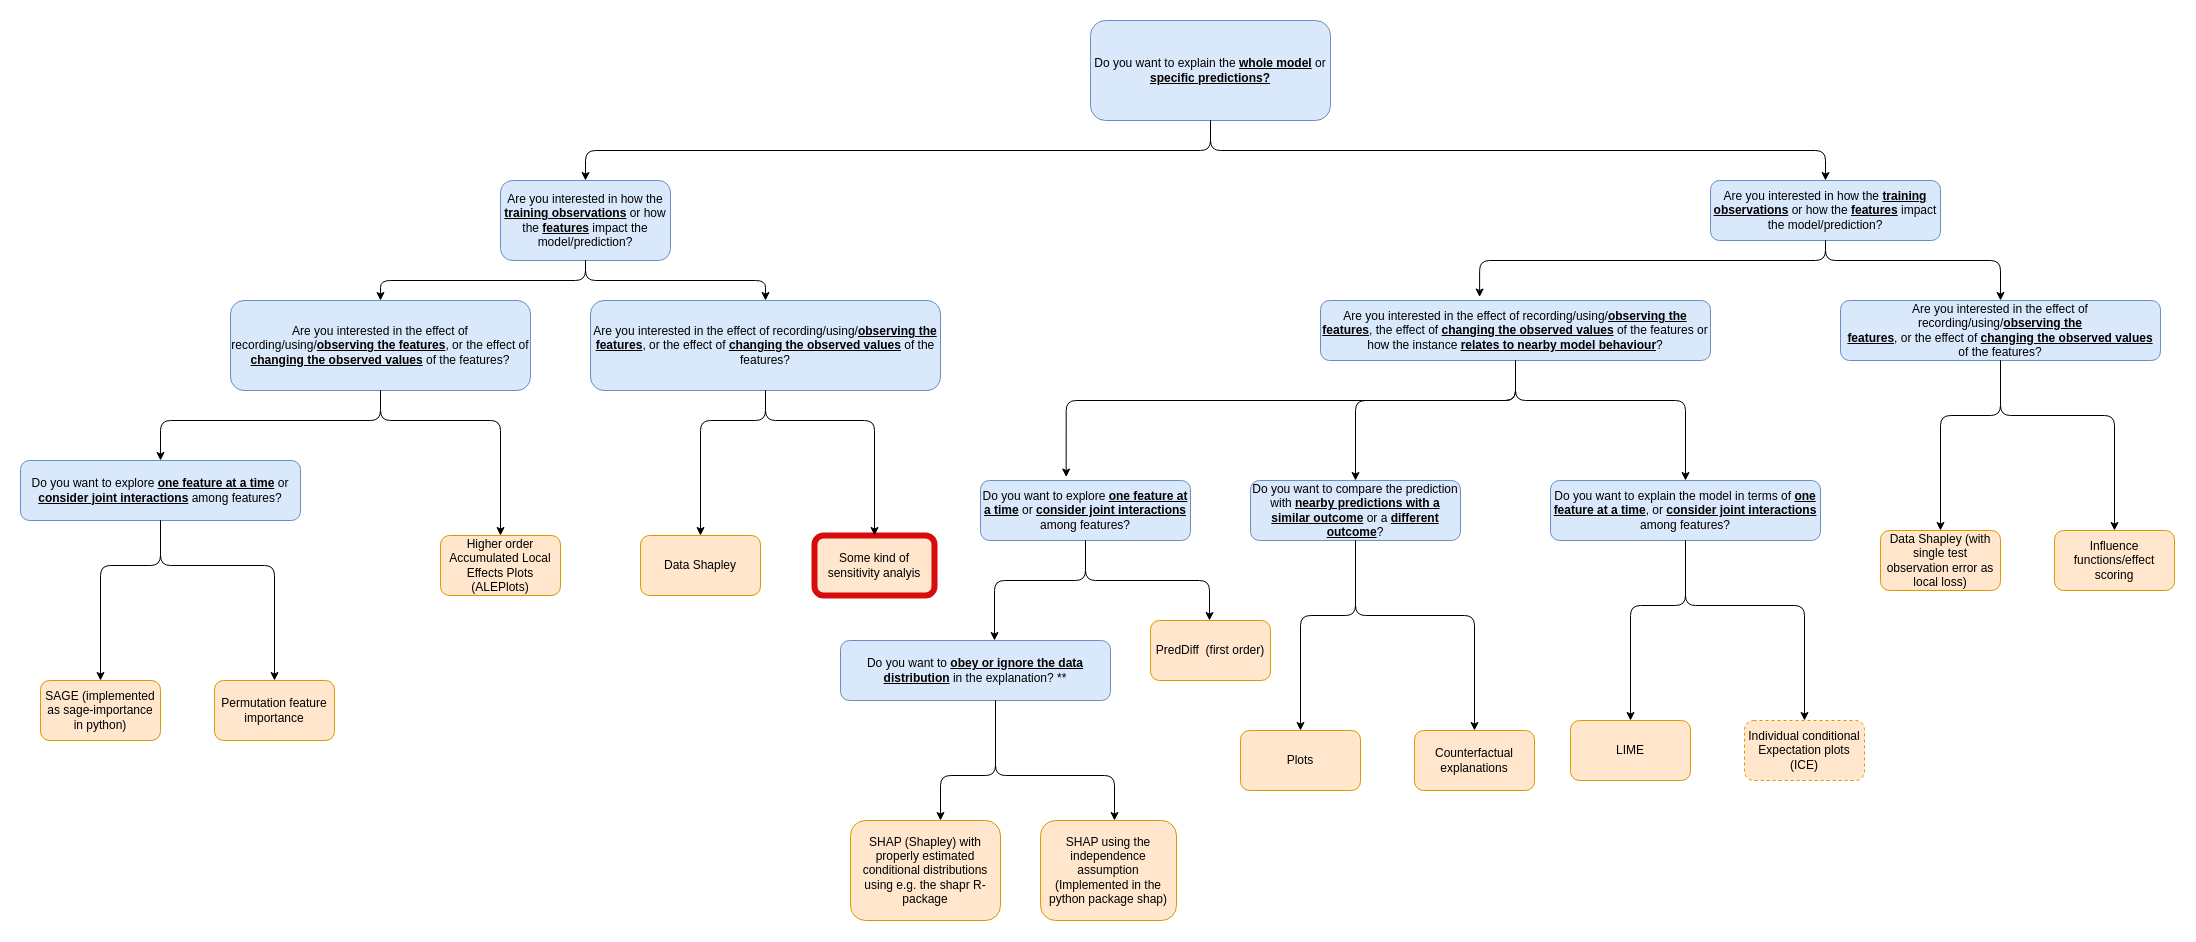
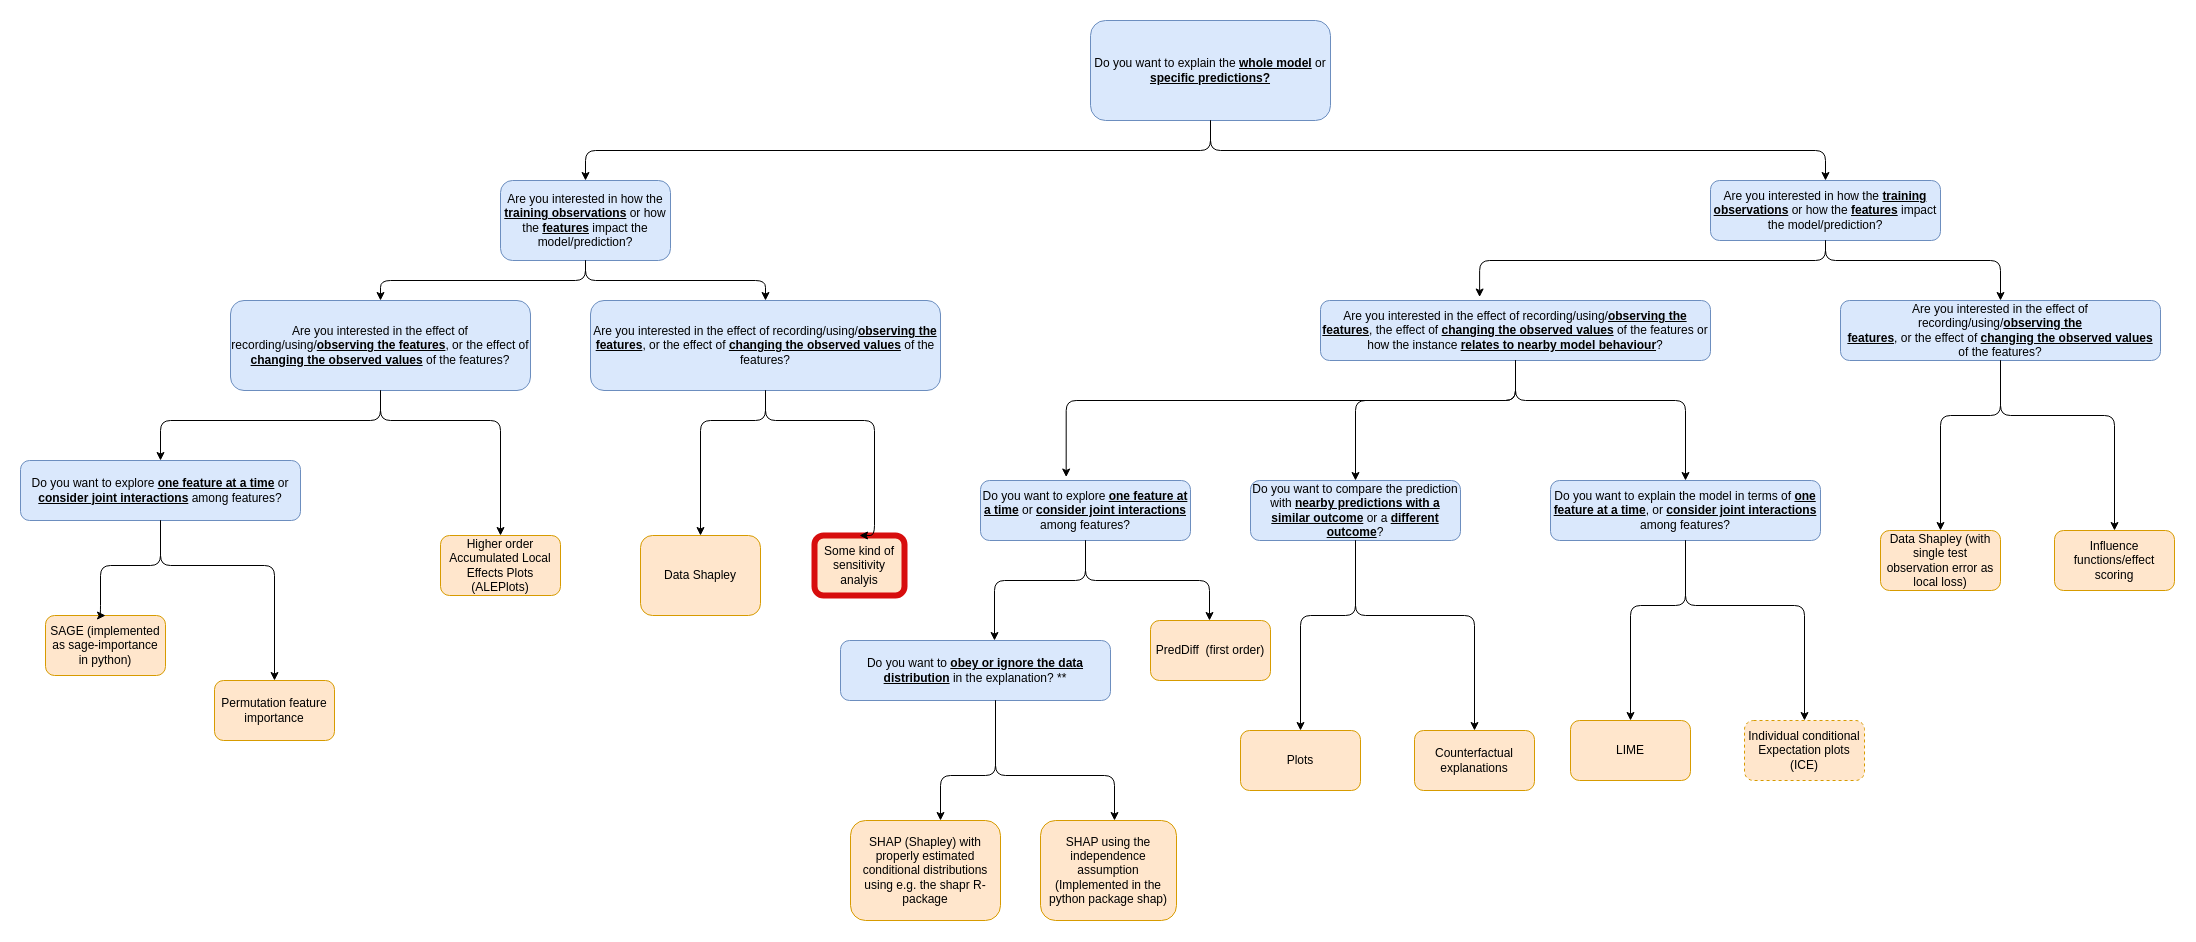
node "Data Shapley": size 120x60 -> 120x80
node "Some kind of sensitivity analyis": size 120x60 -> 90x60
node "SAGE (implemented as sage-importance in python)": moved (101, 711) -> (106, 646)
